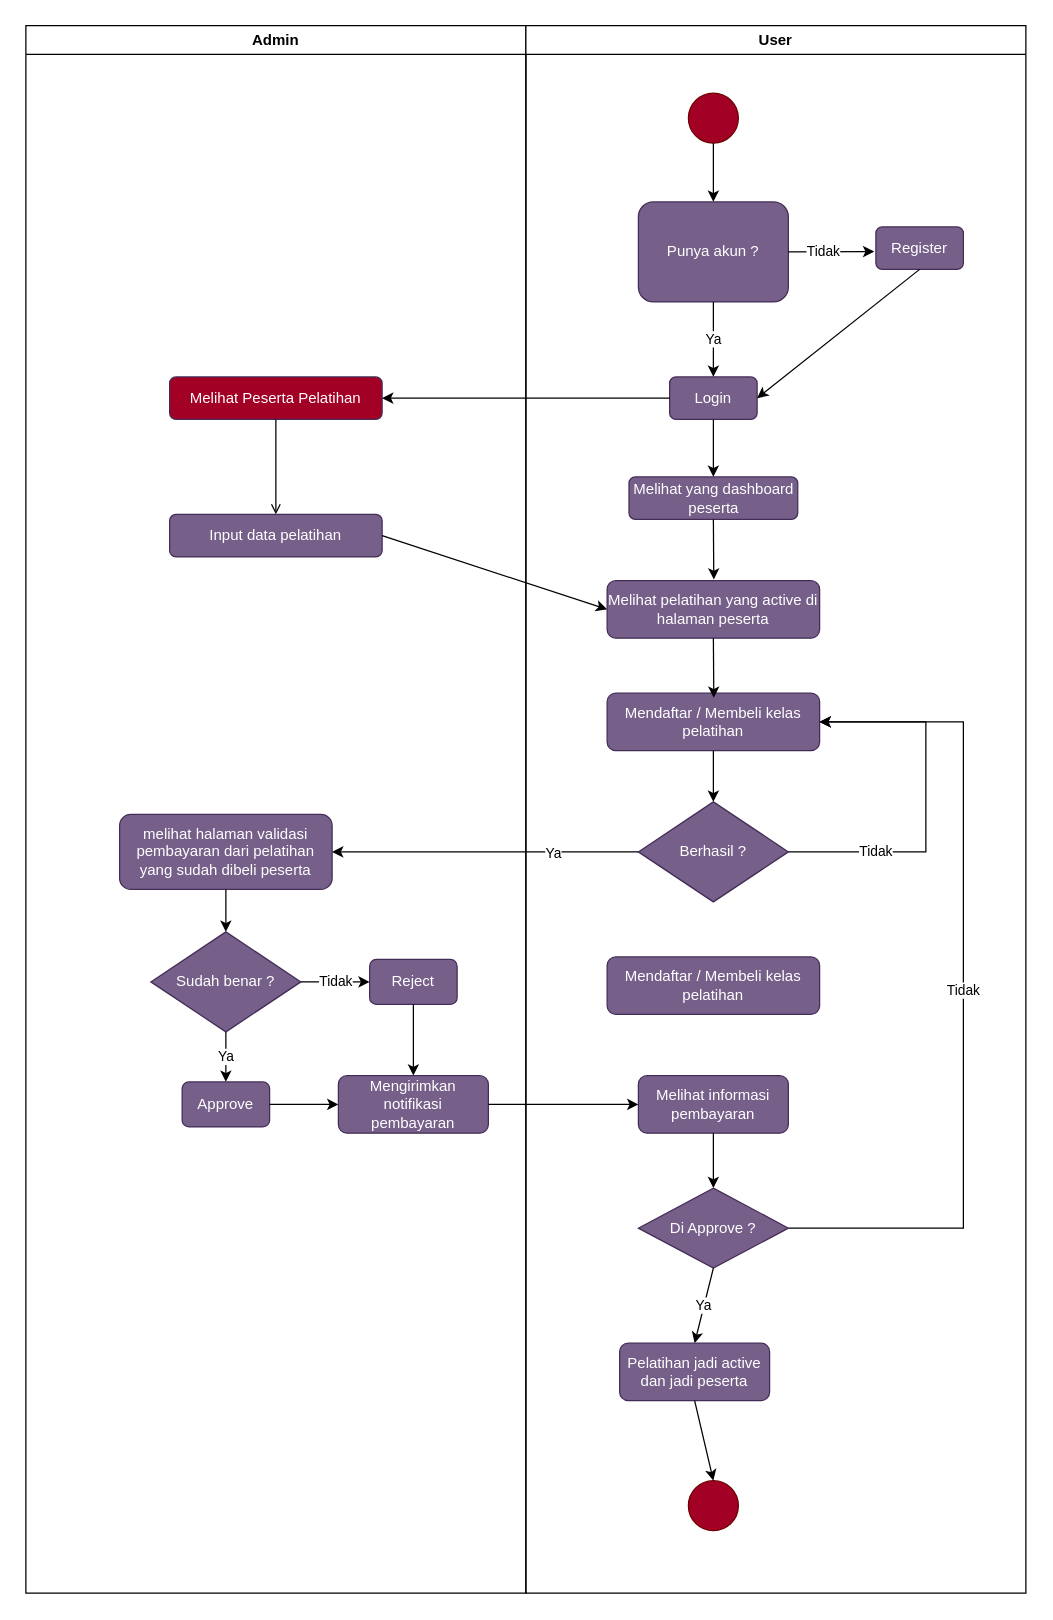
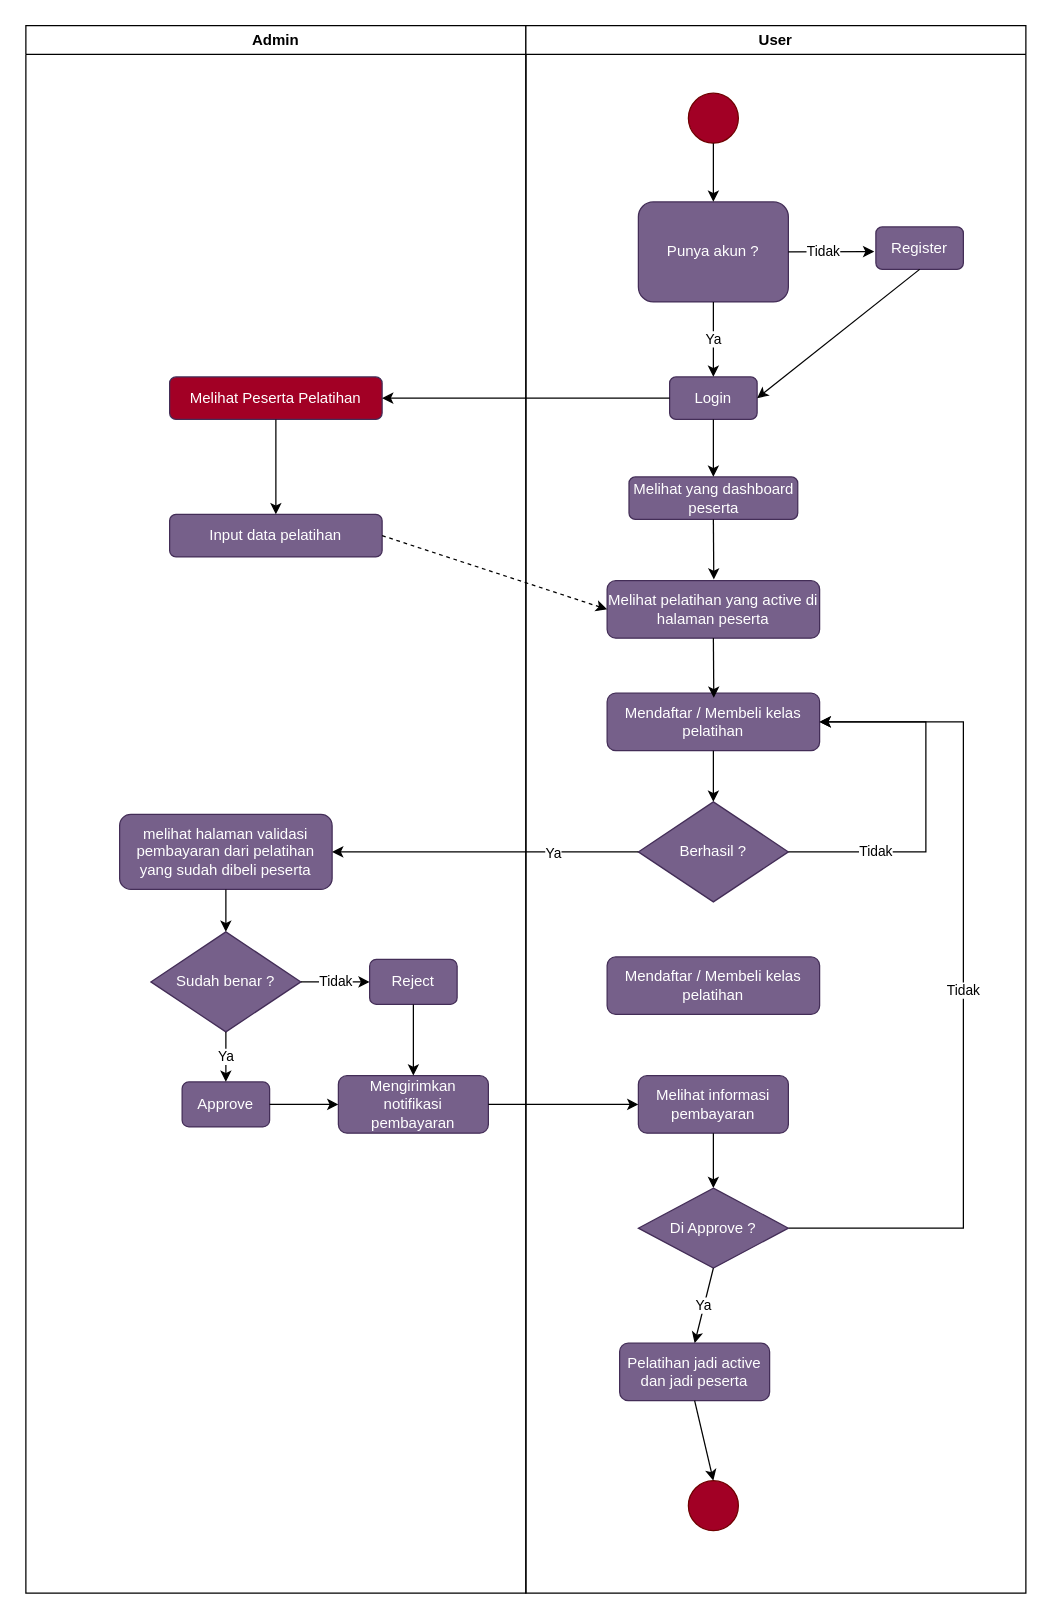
edge "Melihat Peserta Pelatihan" -> "Input data pelatihan": arrowhead open -> classic
edge "Input data pelatihan" -> "Melihat pelatihan yang active di halaman peserta": style solid -> dashed
